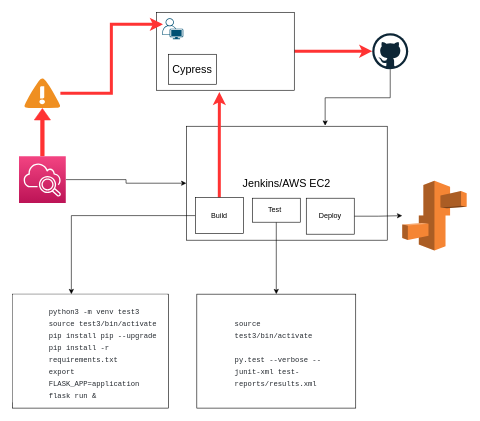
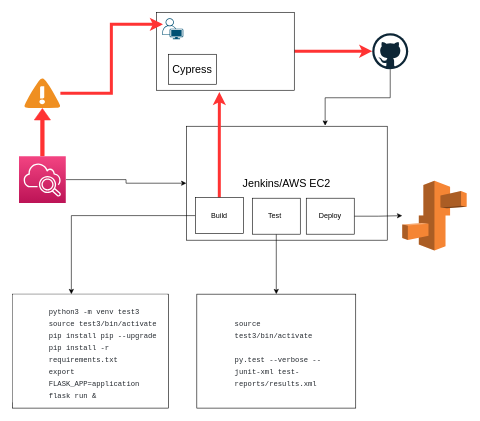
node "Test": size 48x24 -> 48x36
